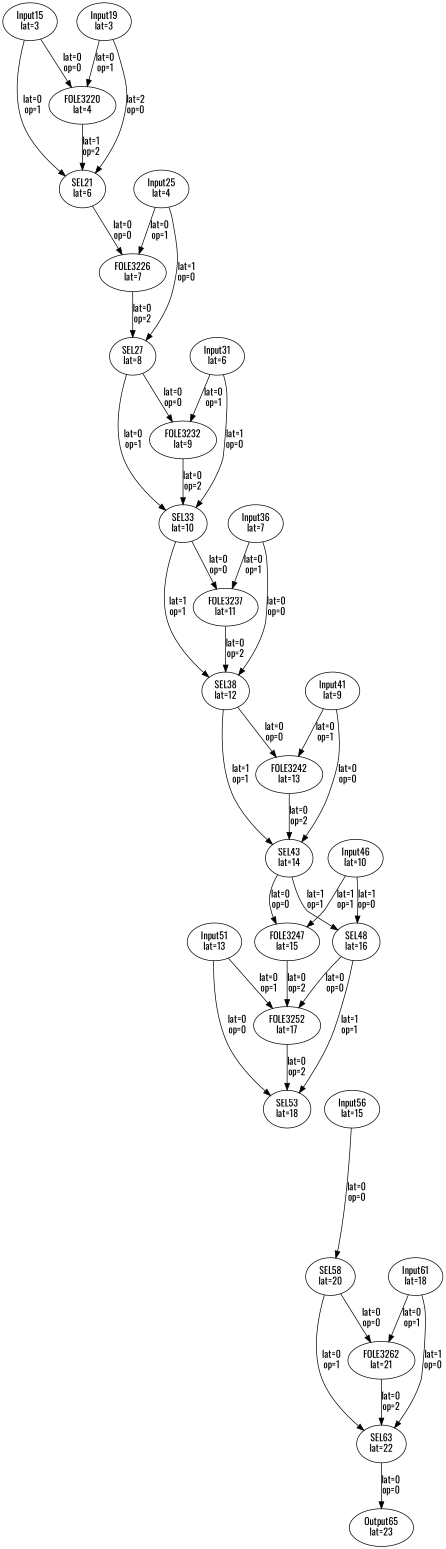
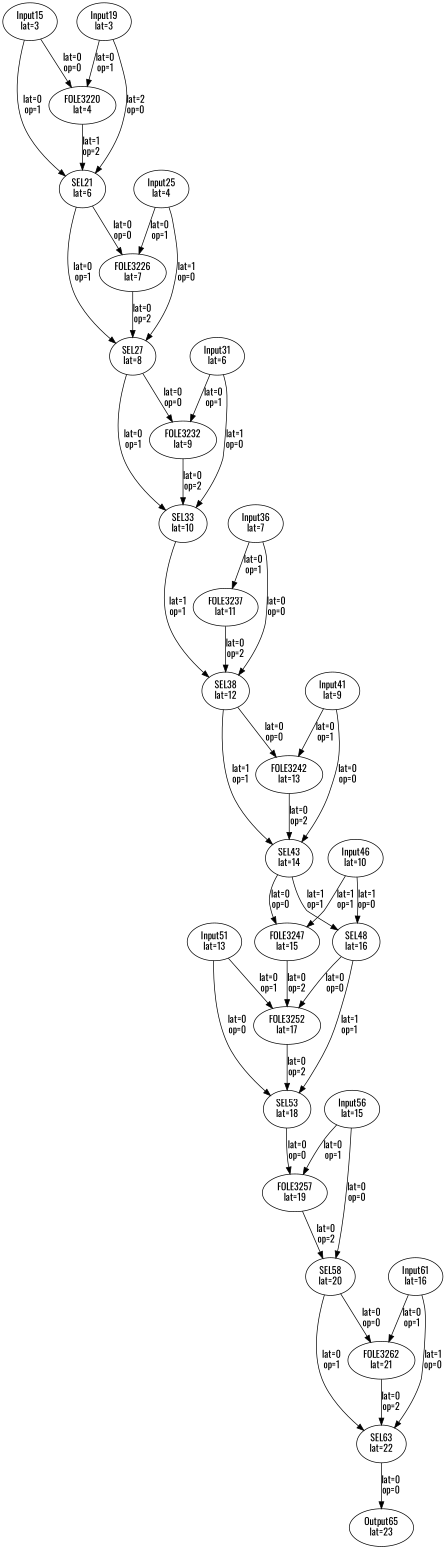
edge "SEL21 lat=6" -> "SEL27 lat=8": added, label "lat=0 op=1"
edge "SEL33 lat=10" -> "FOLE3237 lat=11": removed, label "lat=0 op=0"
node "FOLE3257 lat=19": added
node "Input61 lat=18": label "Input61 lat=18" -> "Input61 lat=16"
